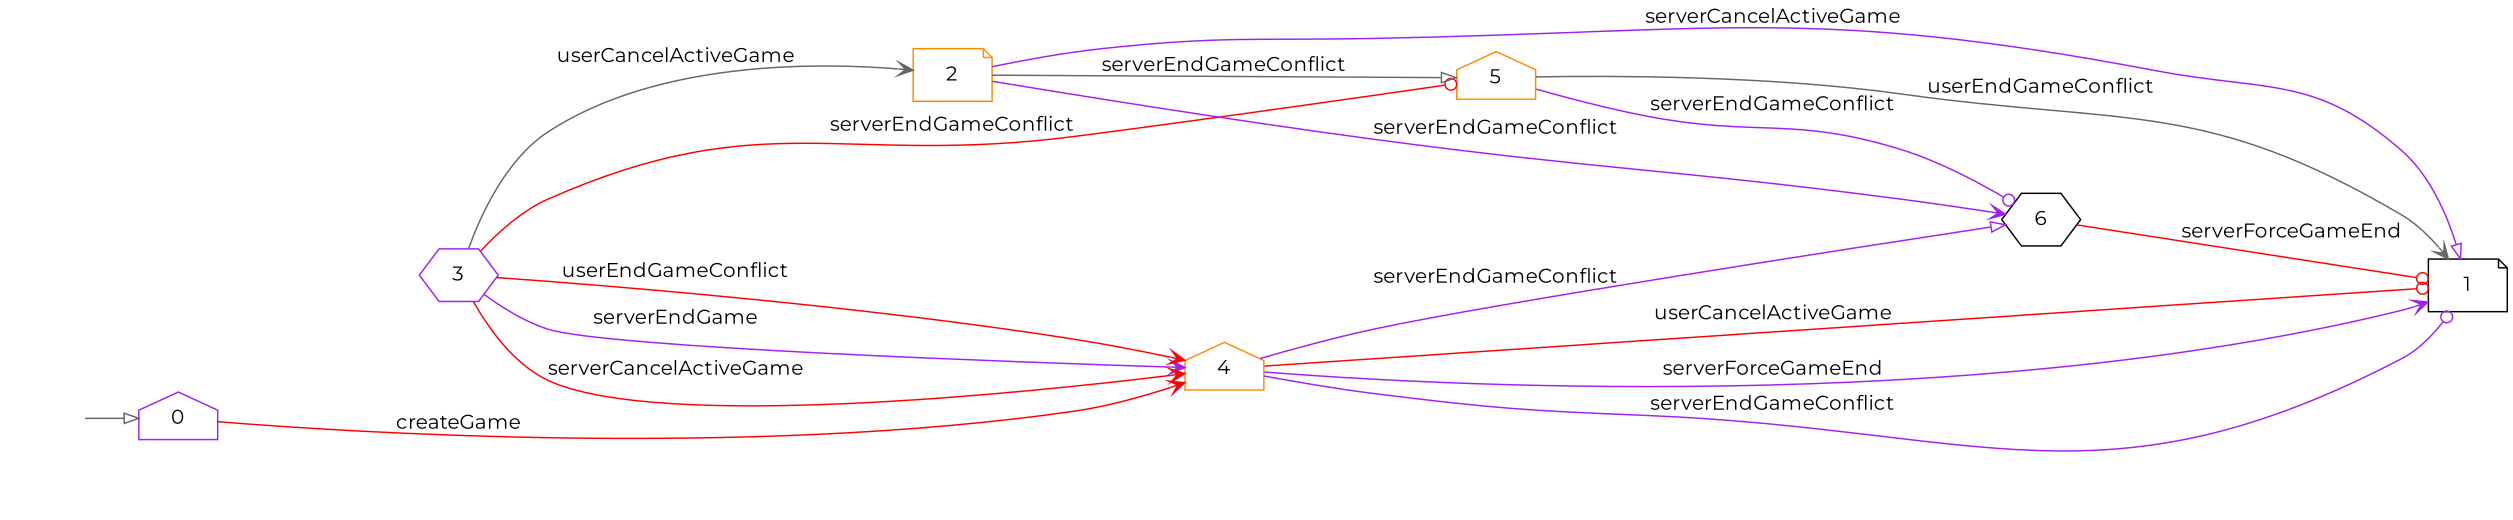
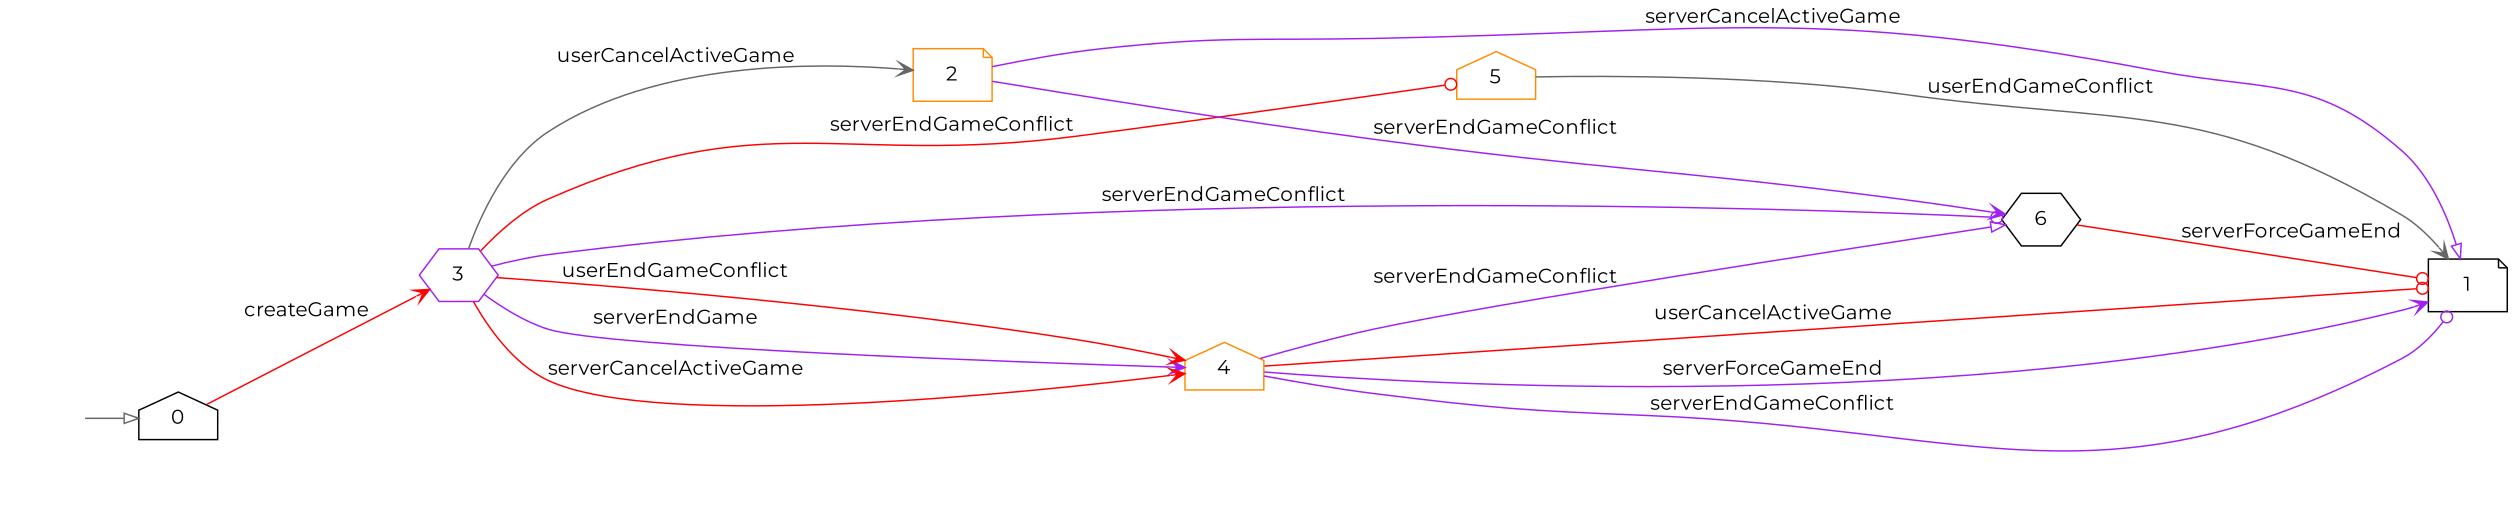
edge "2" -> "5": removed, label "serverEndGameConflict"
edge "5" -> "6": now "3" -> "6"
node "0": color purple -> black
edge "0" -> "4": now "0" -> "3"
